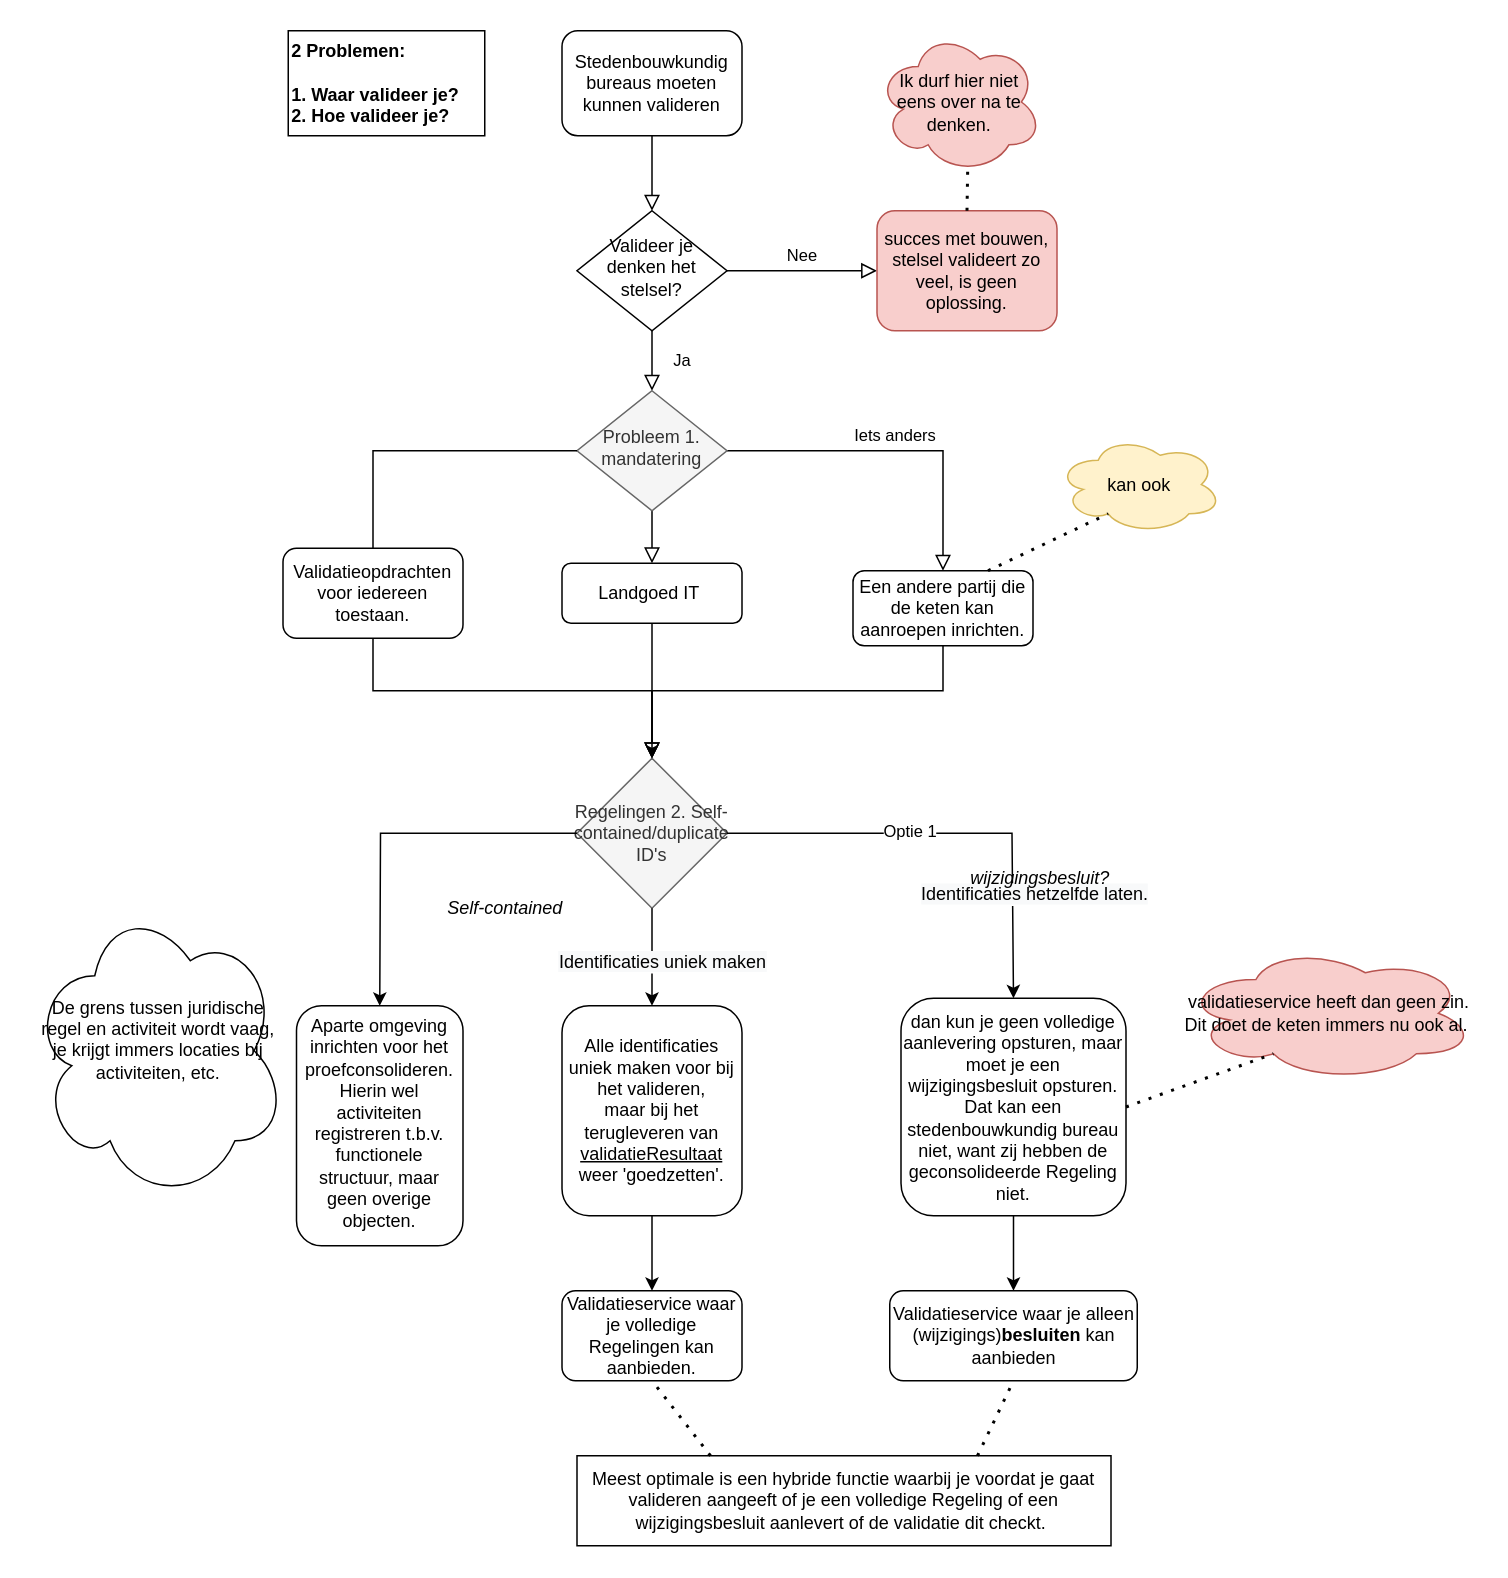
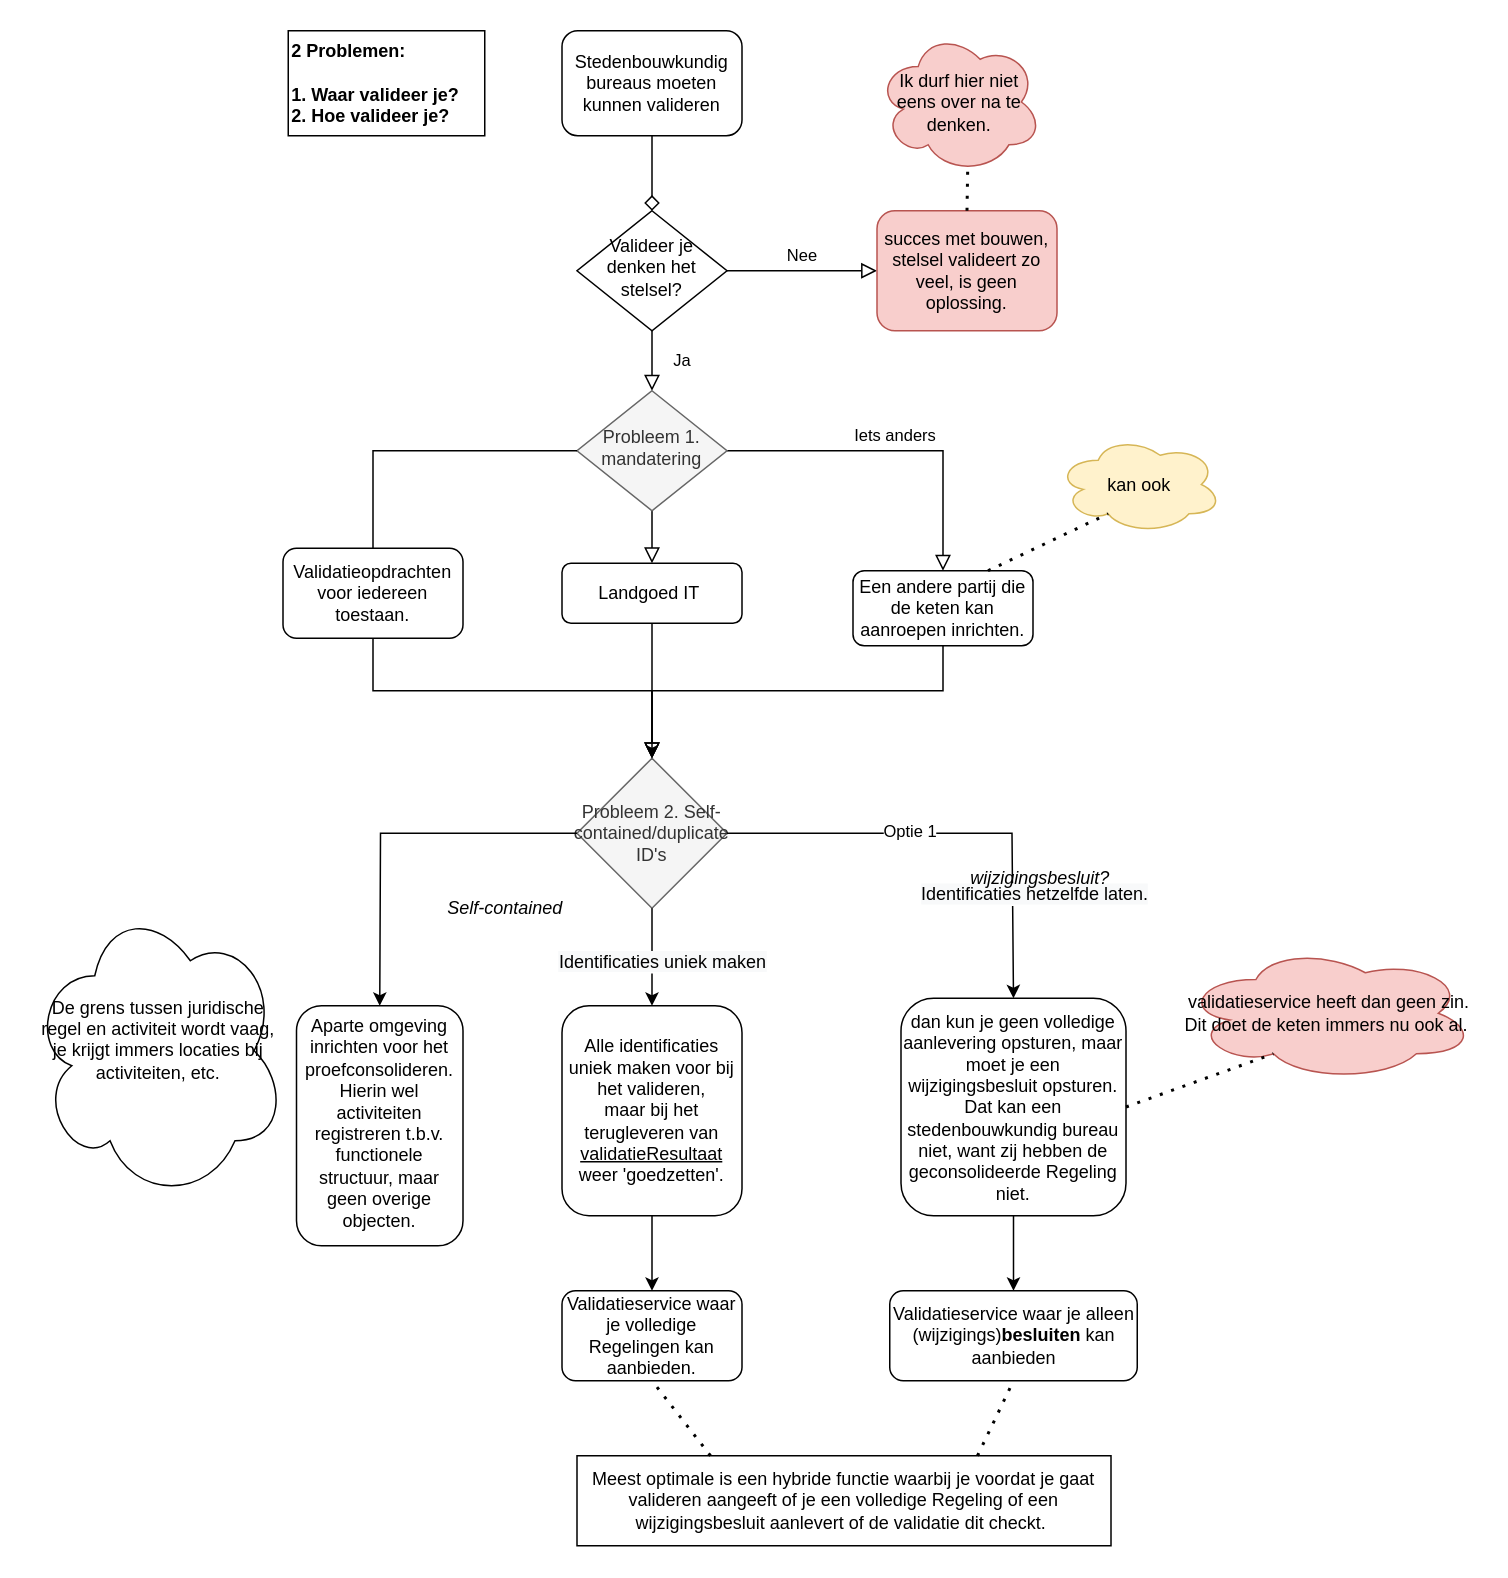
edge "Stedenbouwkundig bureaus moeten kunnen valideren" -> "Valideer je denken het stelsel?": arrowhead block -> diamond
node "Regelingen 2. Self-contained/duplicate ID's": label "Regelingen 2. Self-contained/duplicate ID's" -> "Probleem 2. Self-contained/duplicate ID's"
